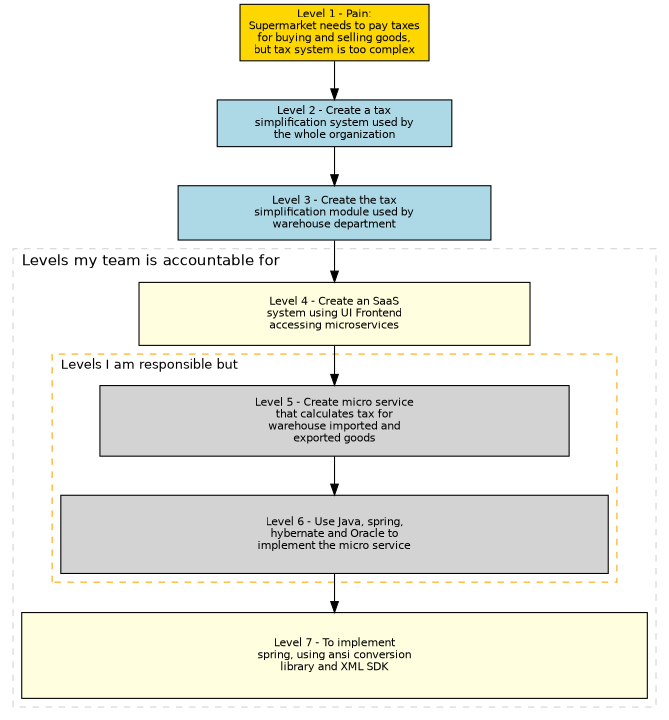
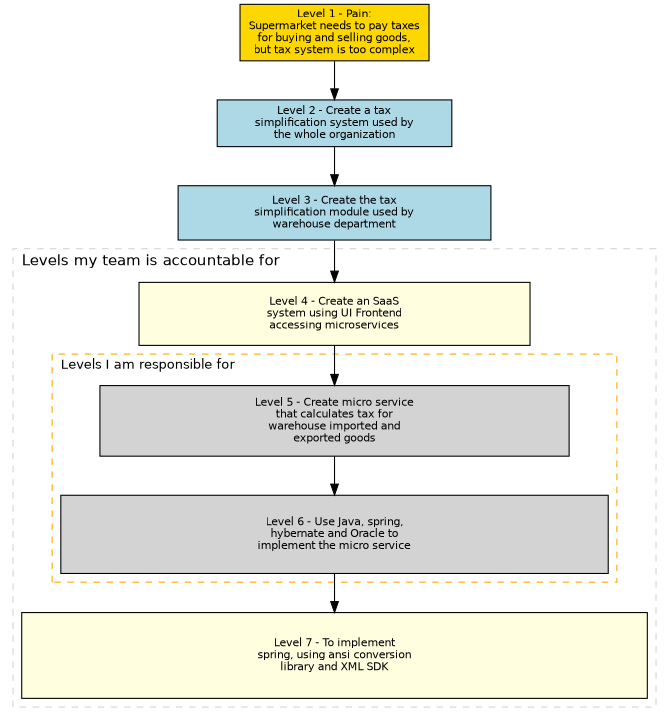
cluster "Levels I am responsible but": label "Levels I am responsible but" -> "Levels I am responsible for"
